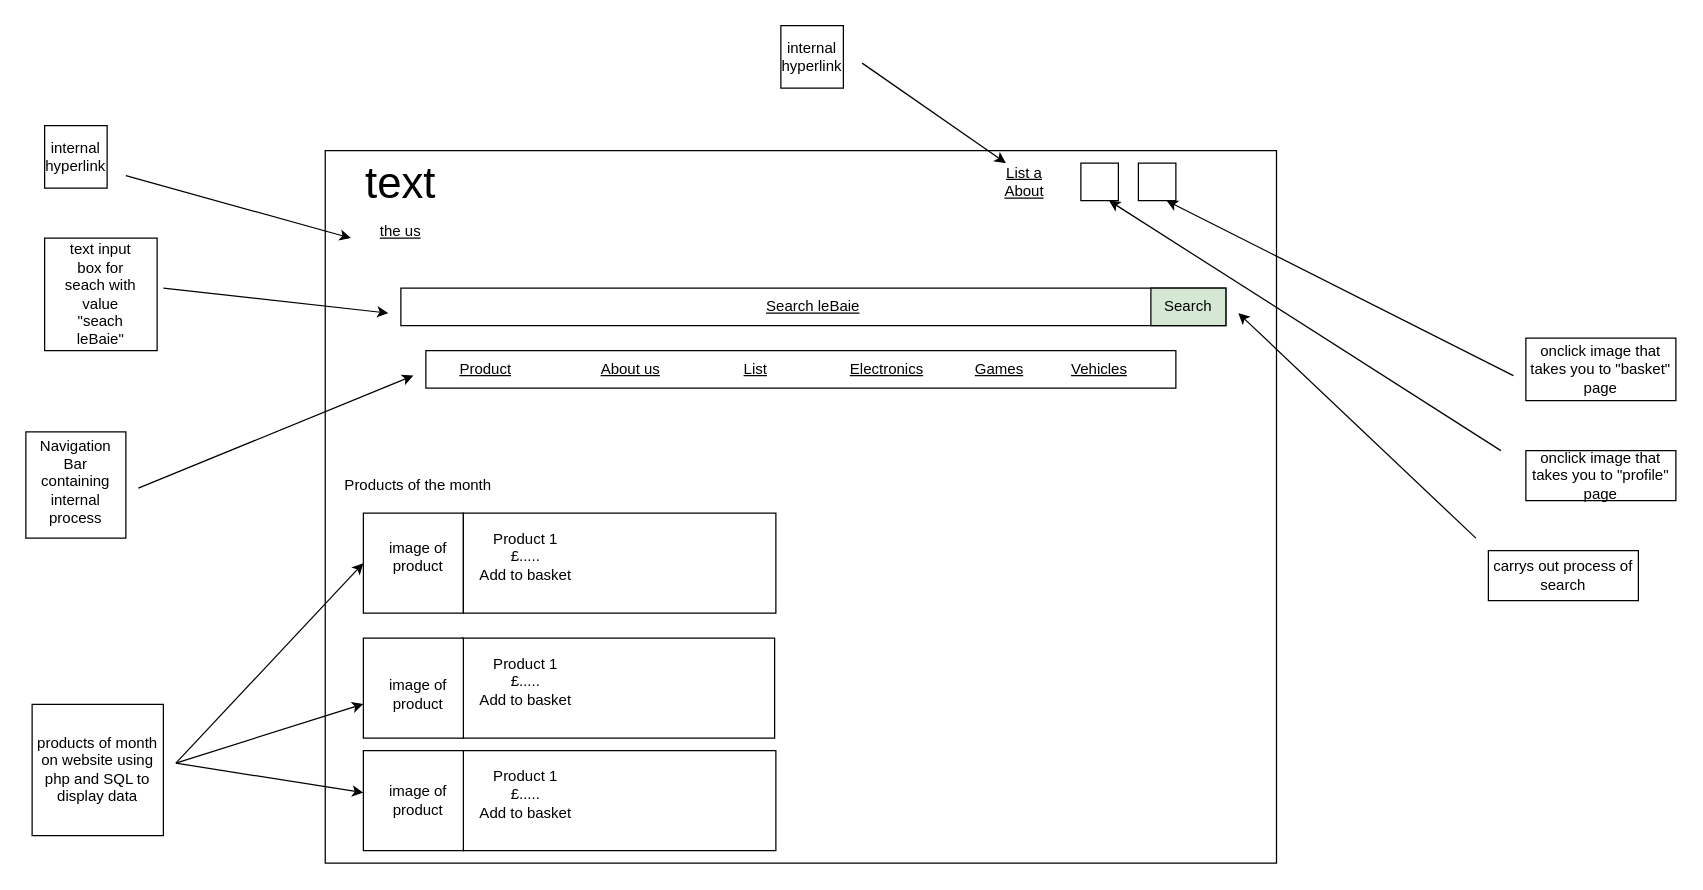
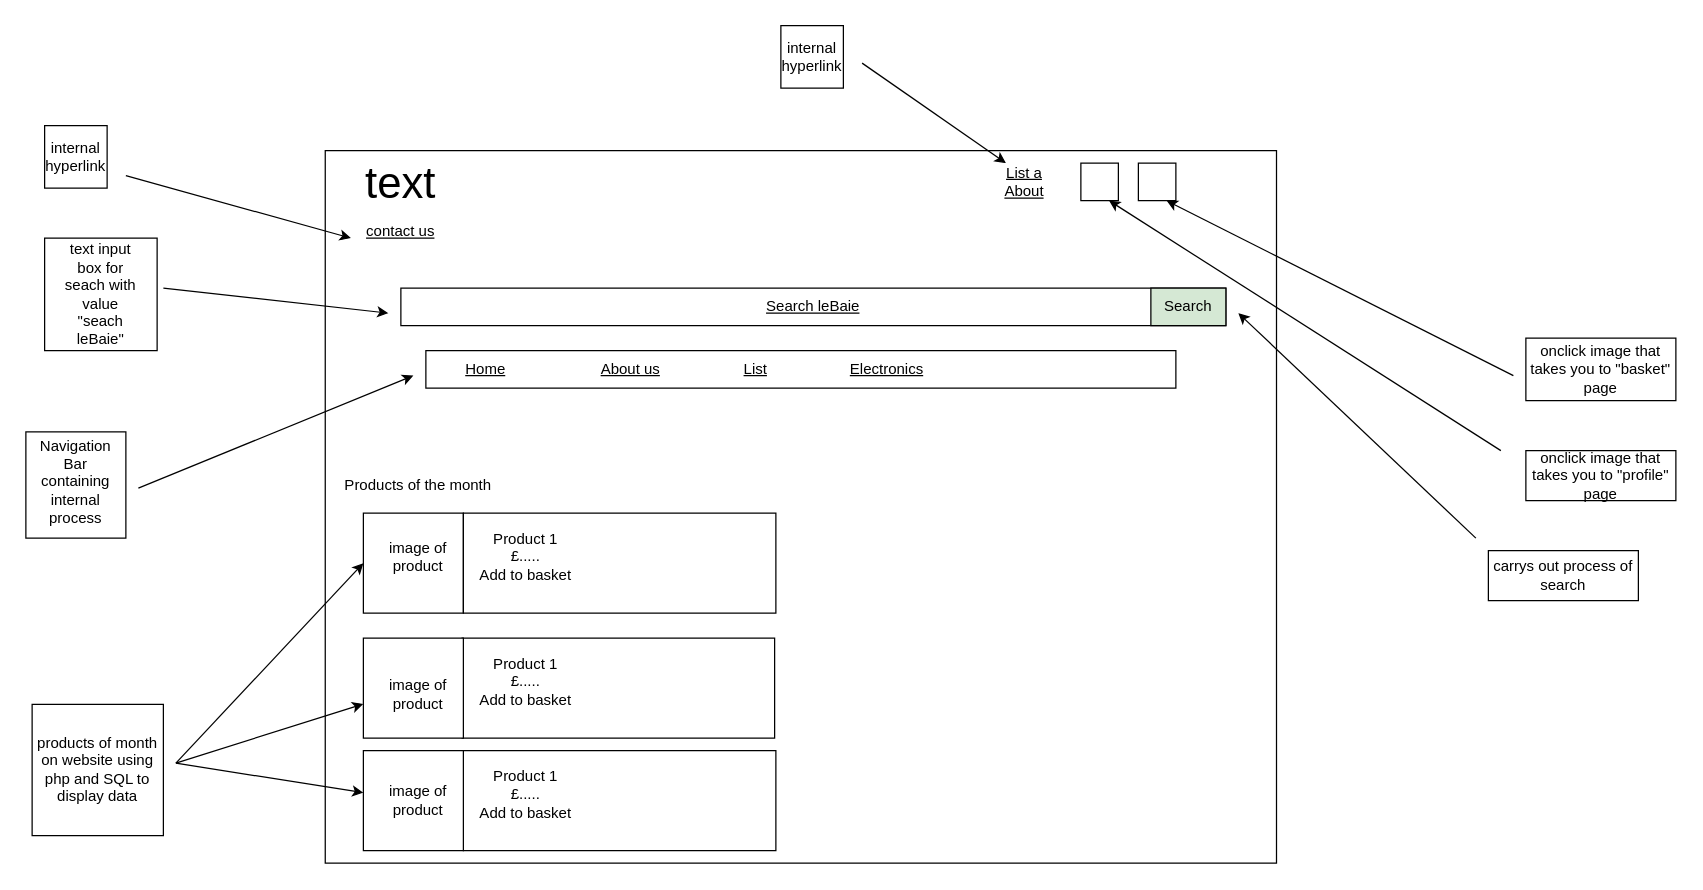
node "the us": label "the us" -> "contact us"
node "Product": label "Product" -> "Home"
node "Games": removed
node "Vehicles": removed
